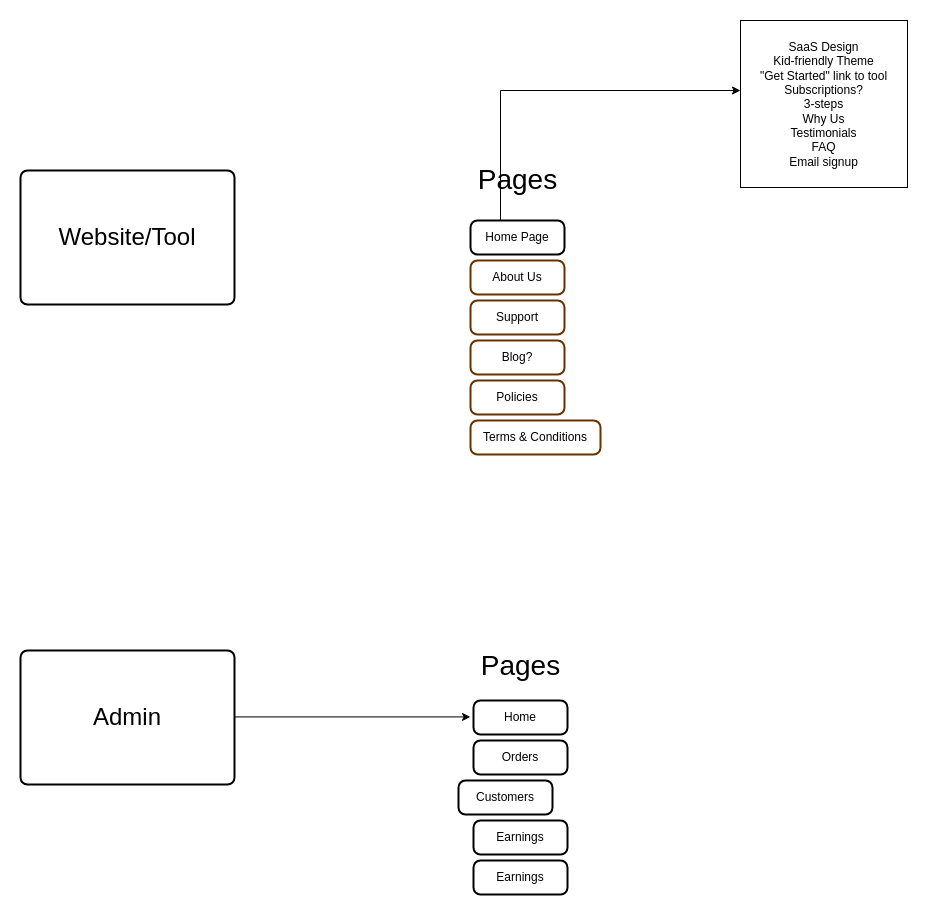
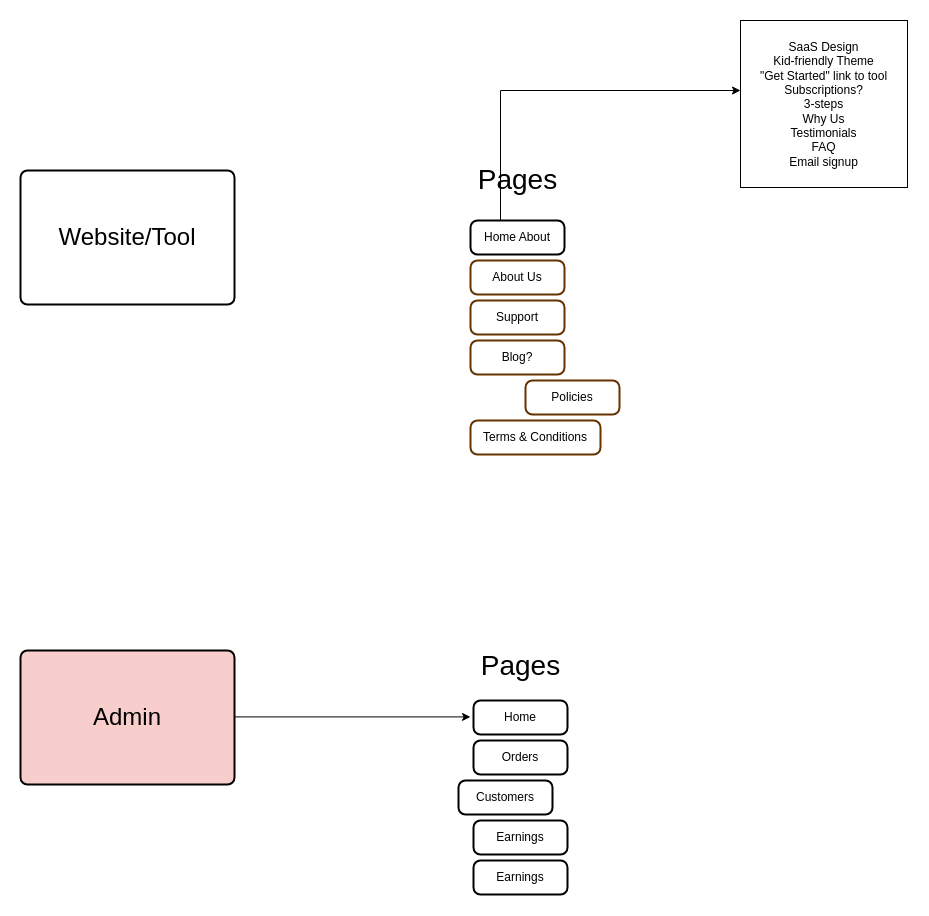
node "Home Page": label "Home Page" -> "Home About"
node "Policies": moved (518, 398) -> (573, 398)
node "Admin": fillcolor #ffffff -> #f8cecc
